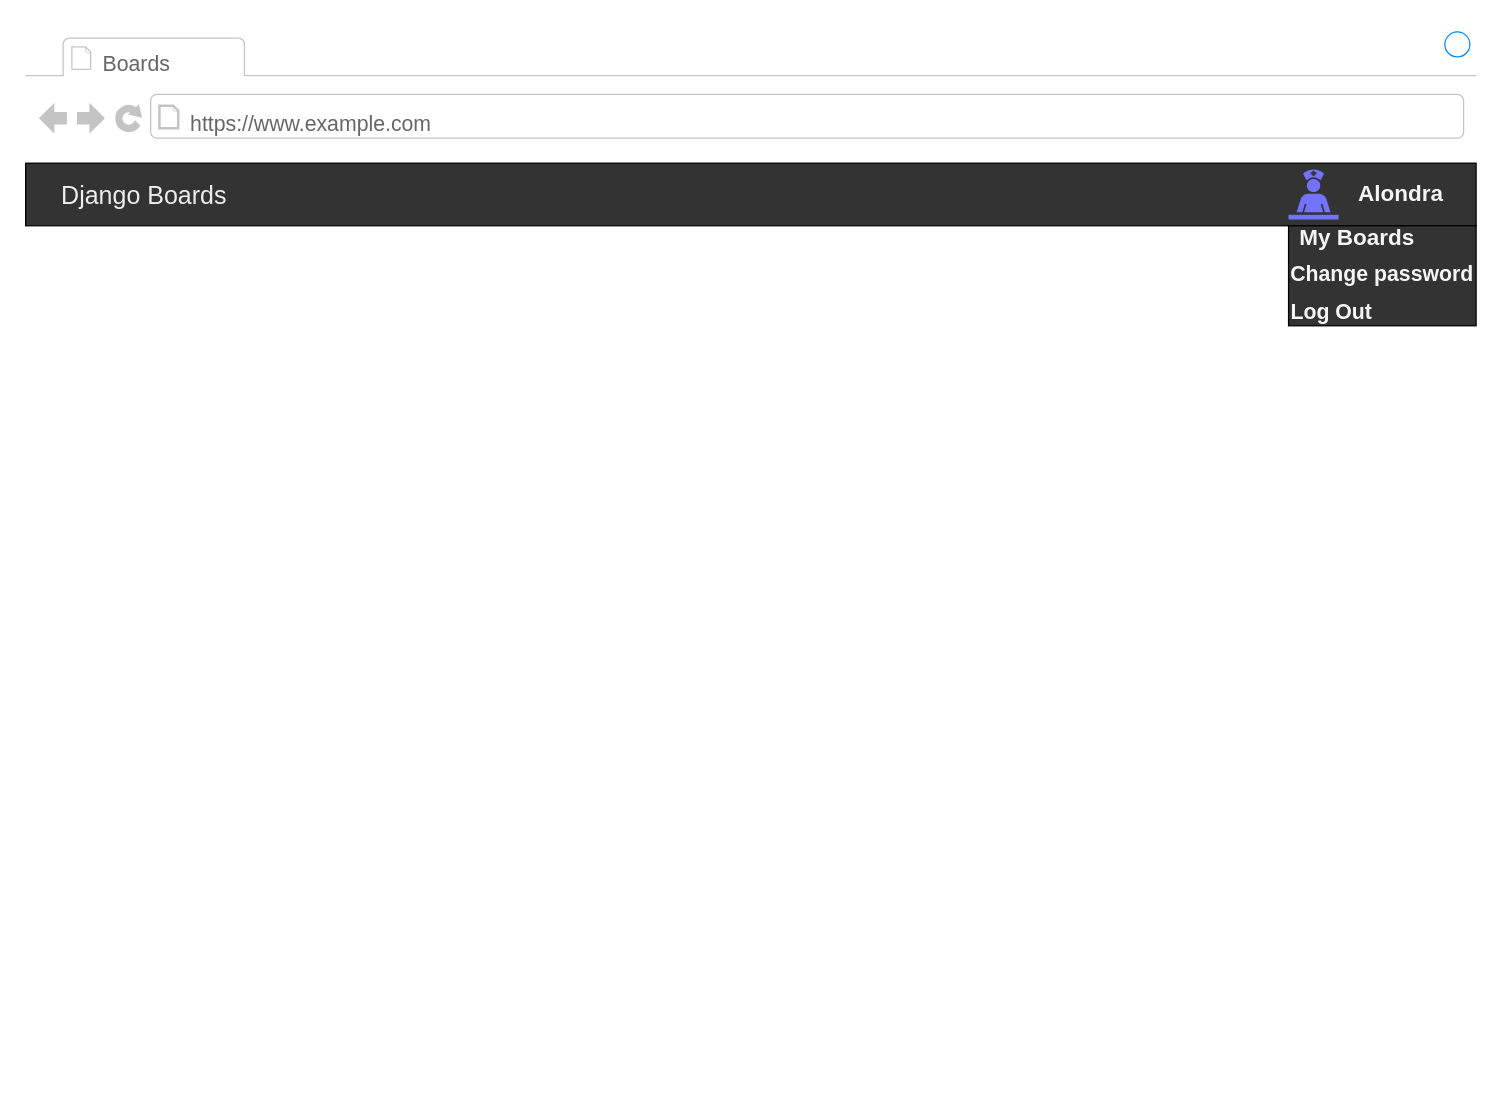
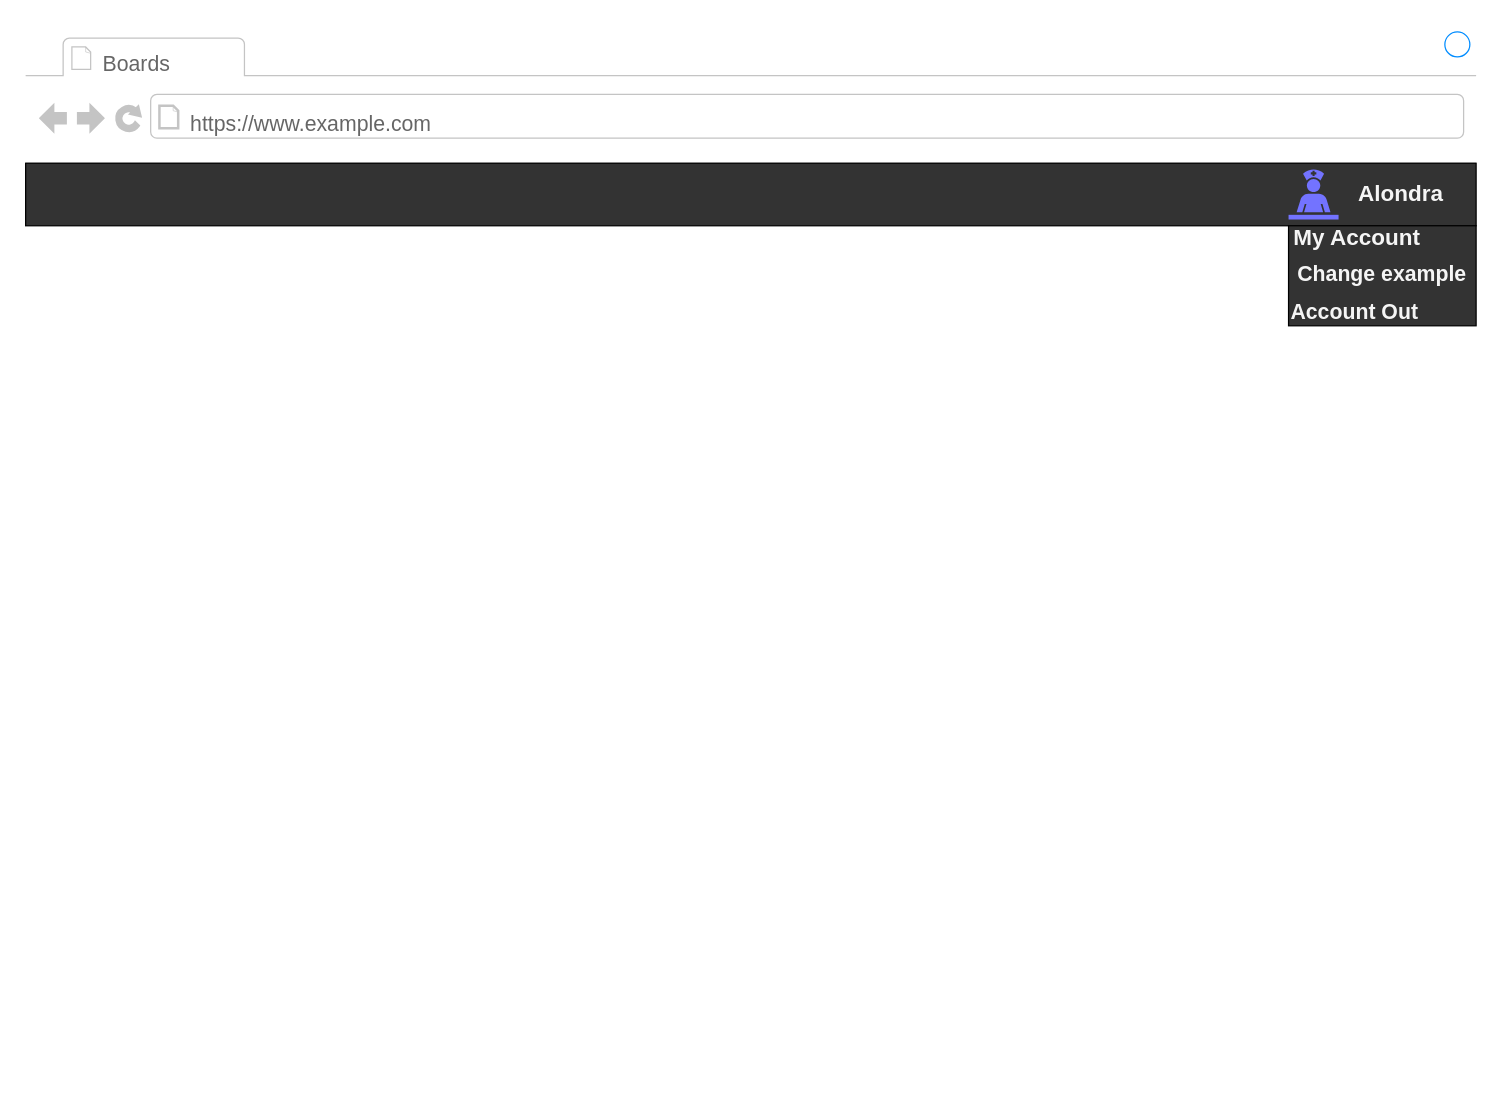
node "Django Boards": removed
node "My Boards": label "My Boards" -> "My Account"
node "Change password": label "Change password" -> "Change example"
node "Log Out": label "Log Out" -> "Account Out"
